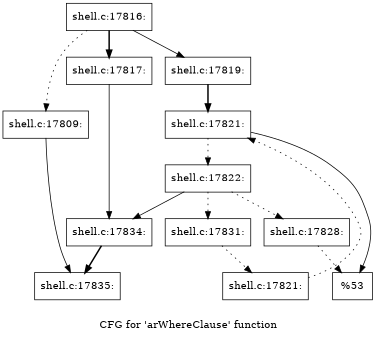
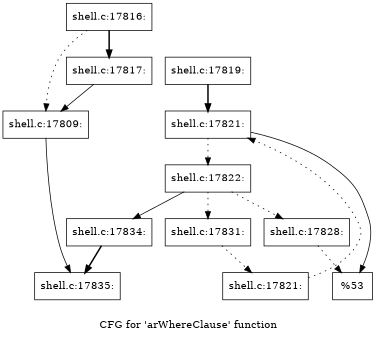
edge "shell.c:17816:" -> "shell.c:17819:": removed
edge "shell.c:17817:" -> "shell.c:17834:": now "shell.c:17817:" -> "shell.c:17809:"
